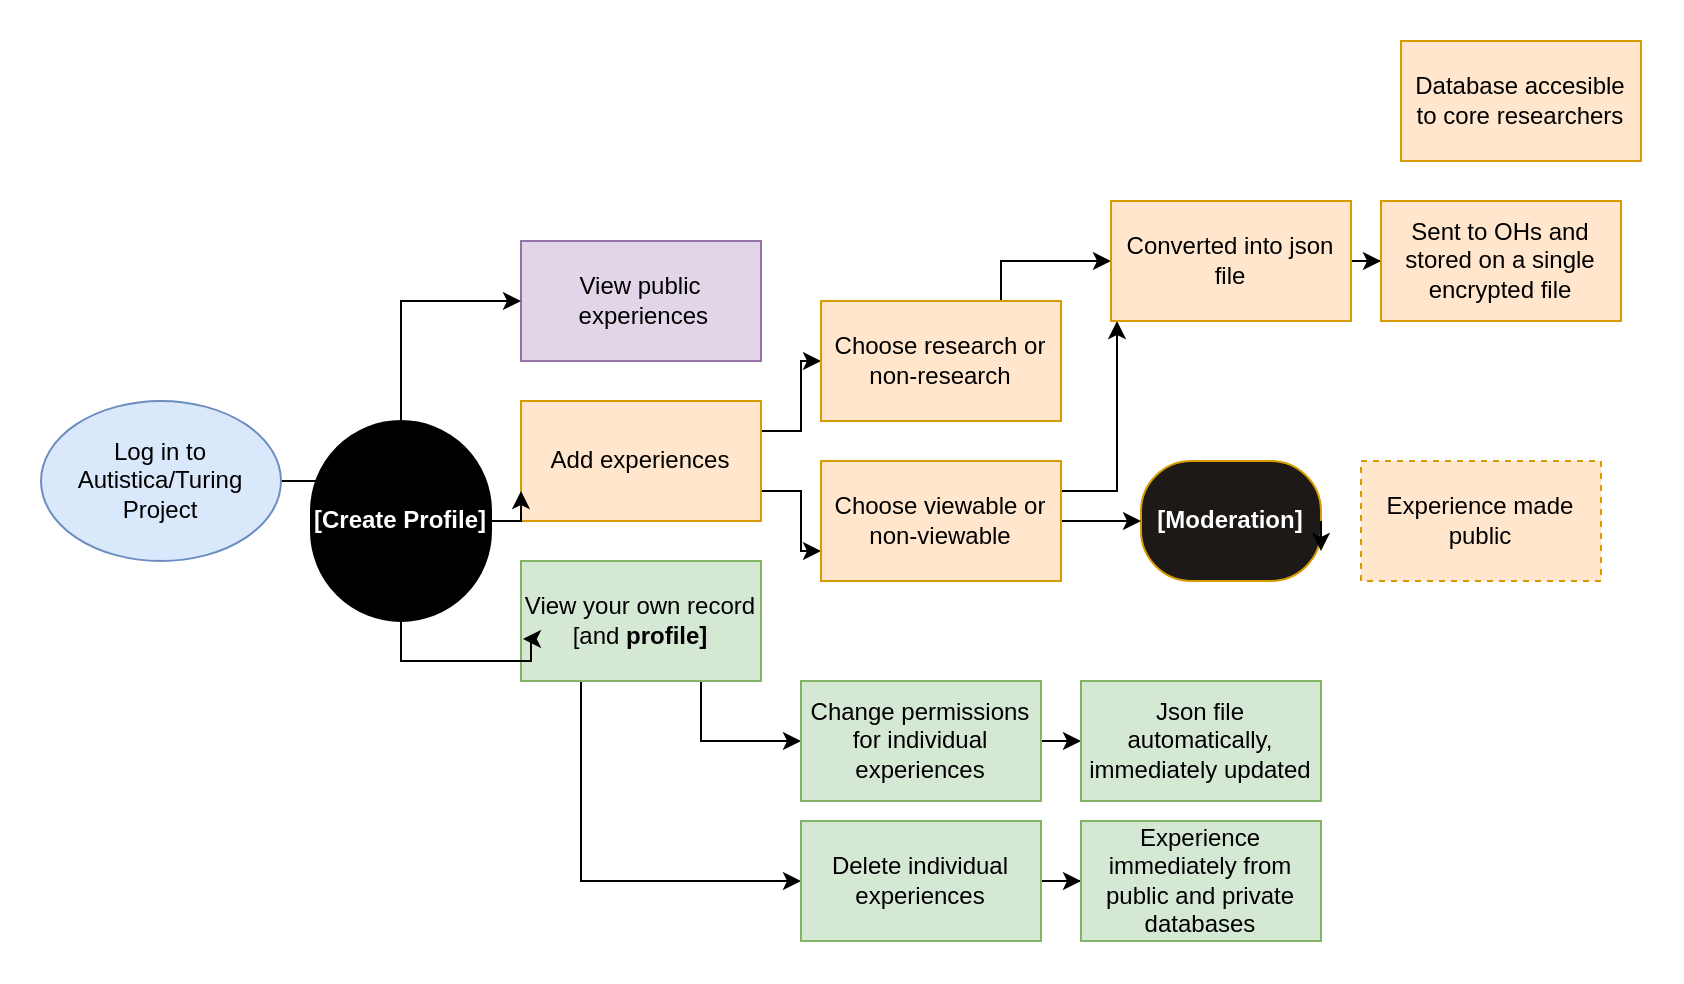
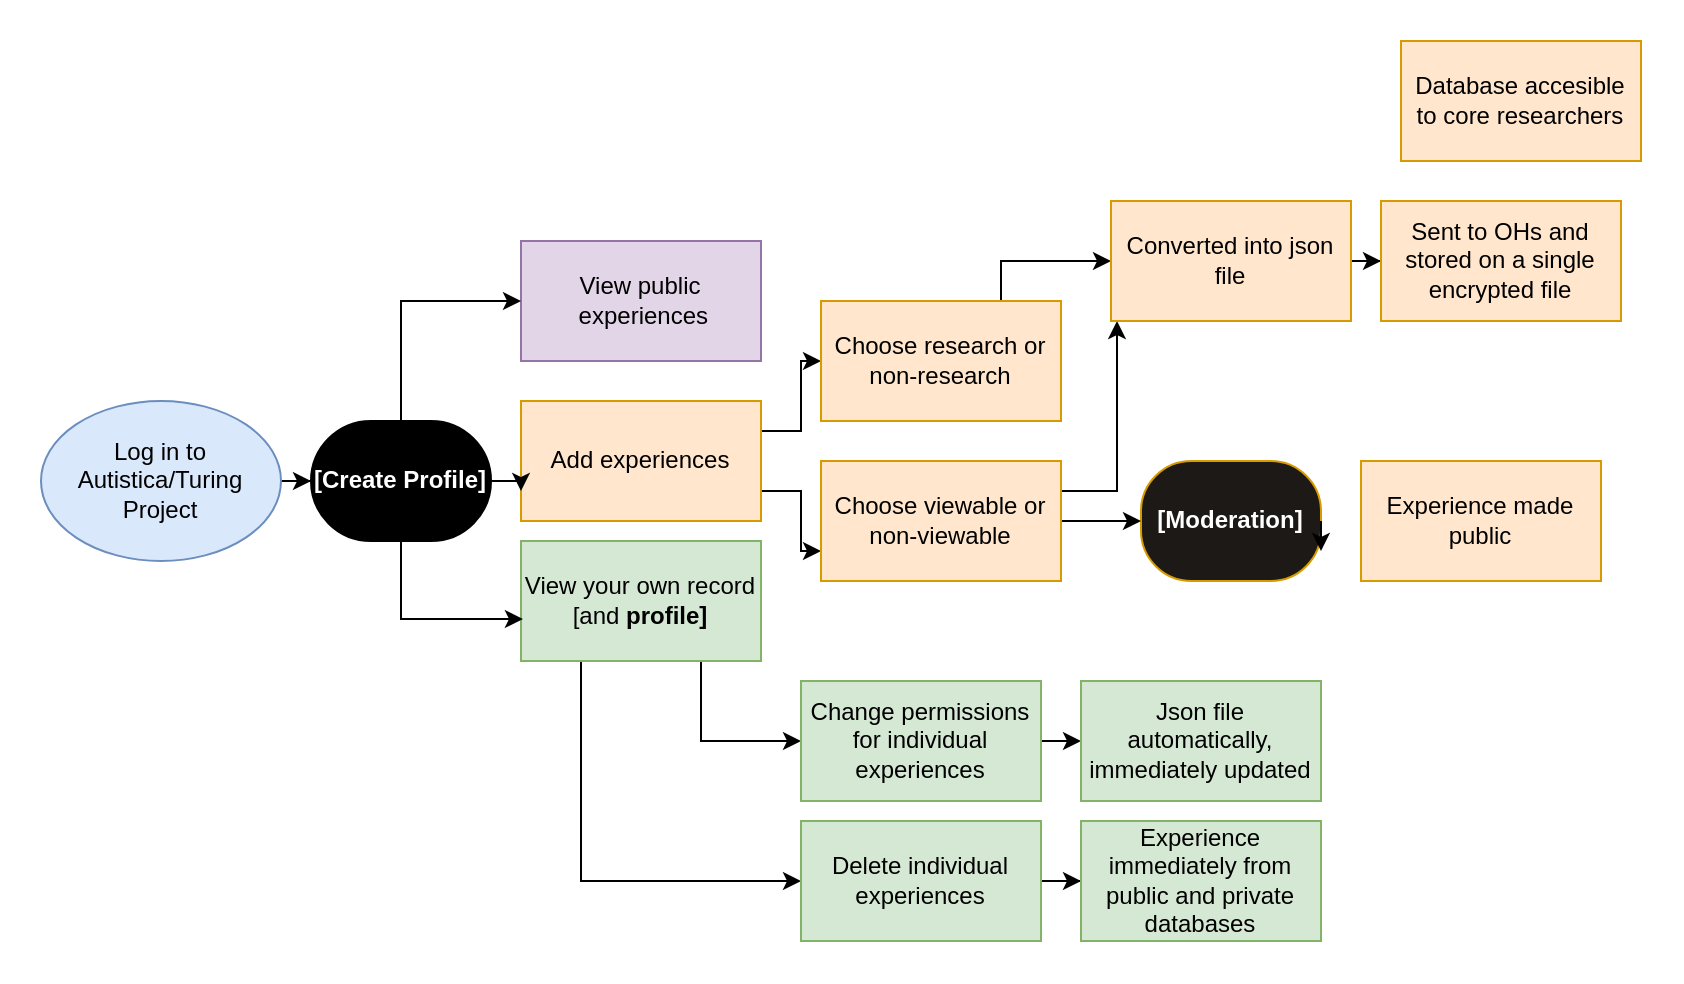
node "[Create Profile]": size 180x200 -> 180x120
node "Experience made public": style dashed -> solid
node "View your own record [and profile]": moved (641, 621) -> (641, 601)
